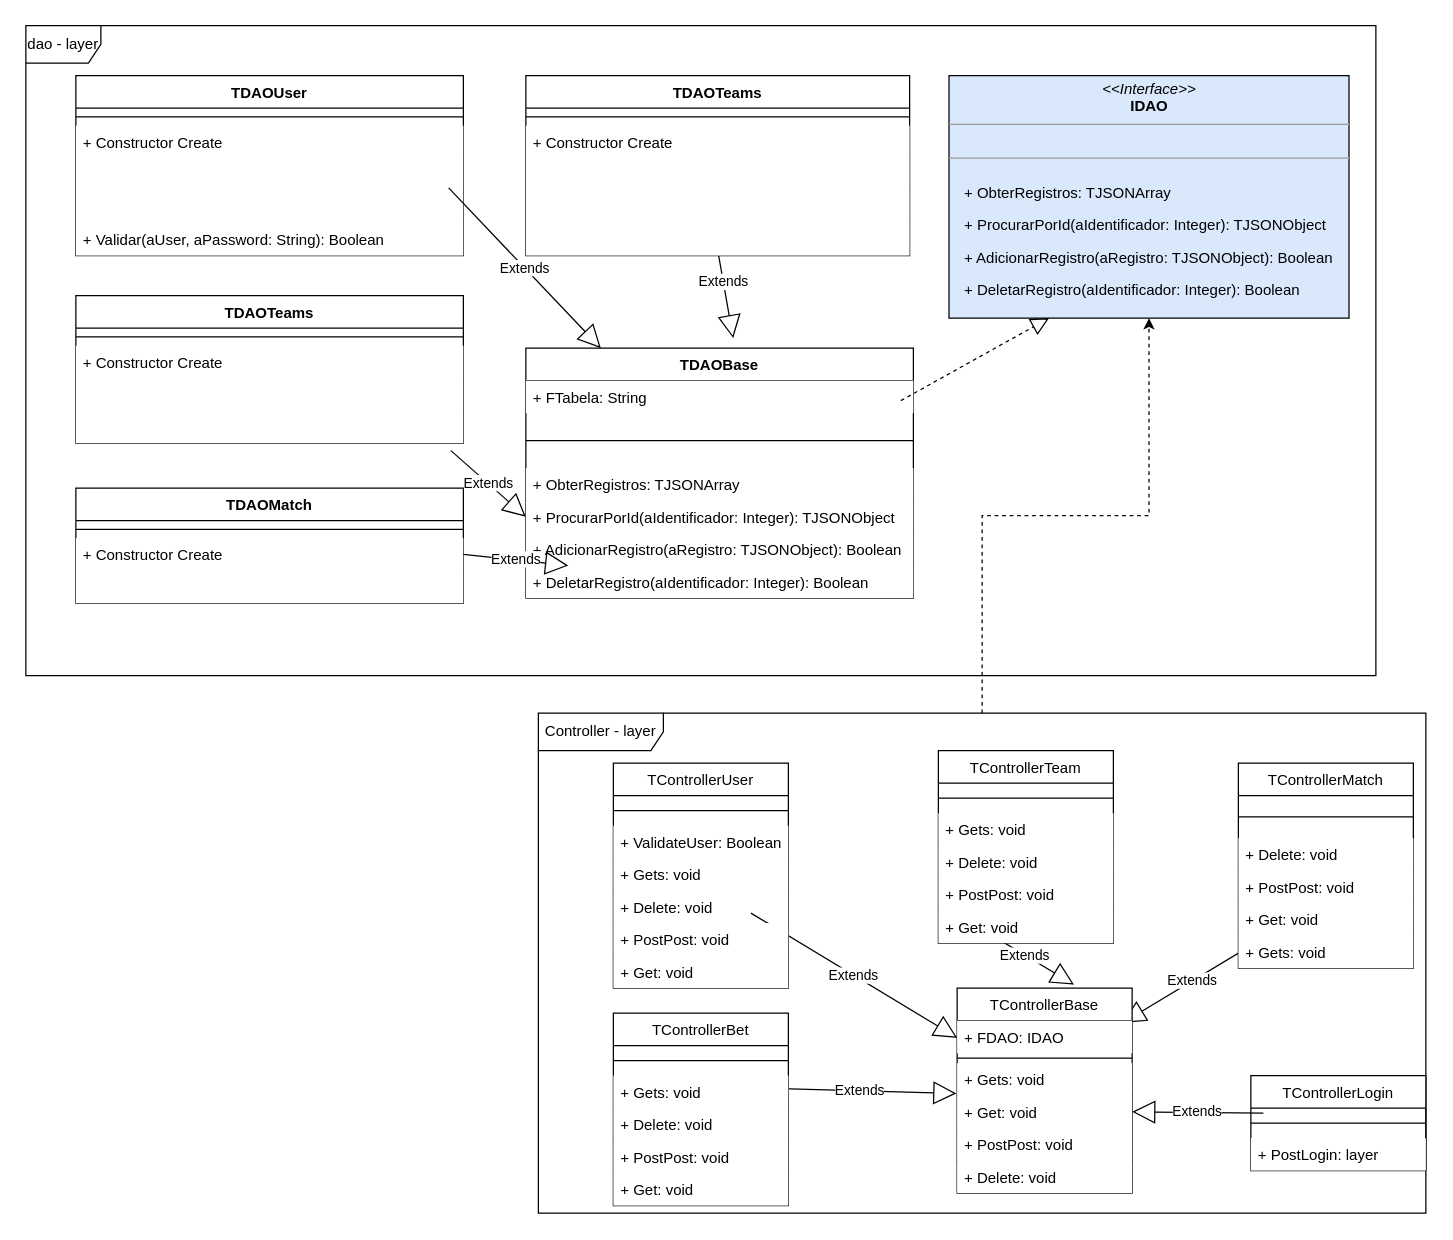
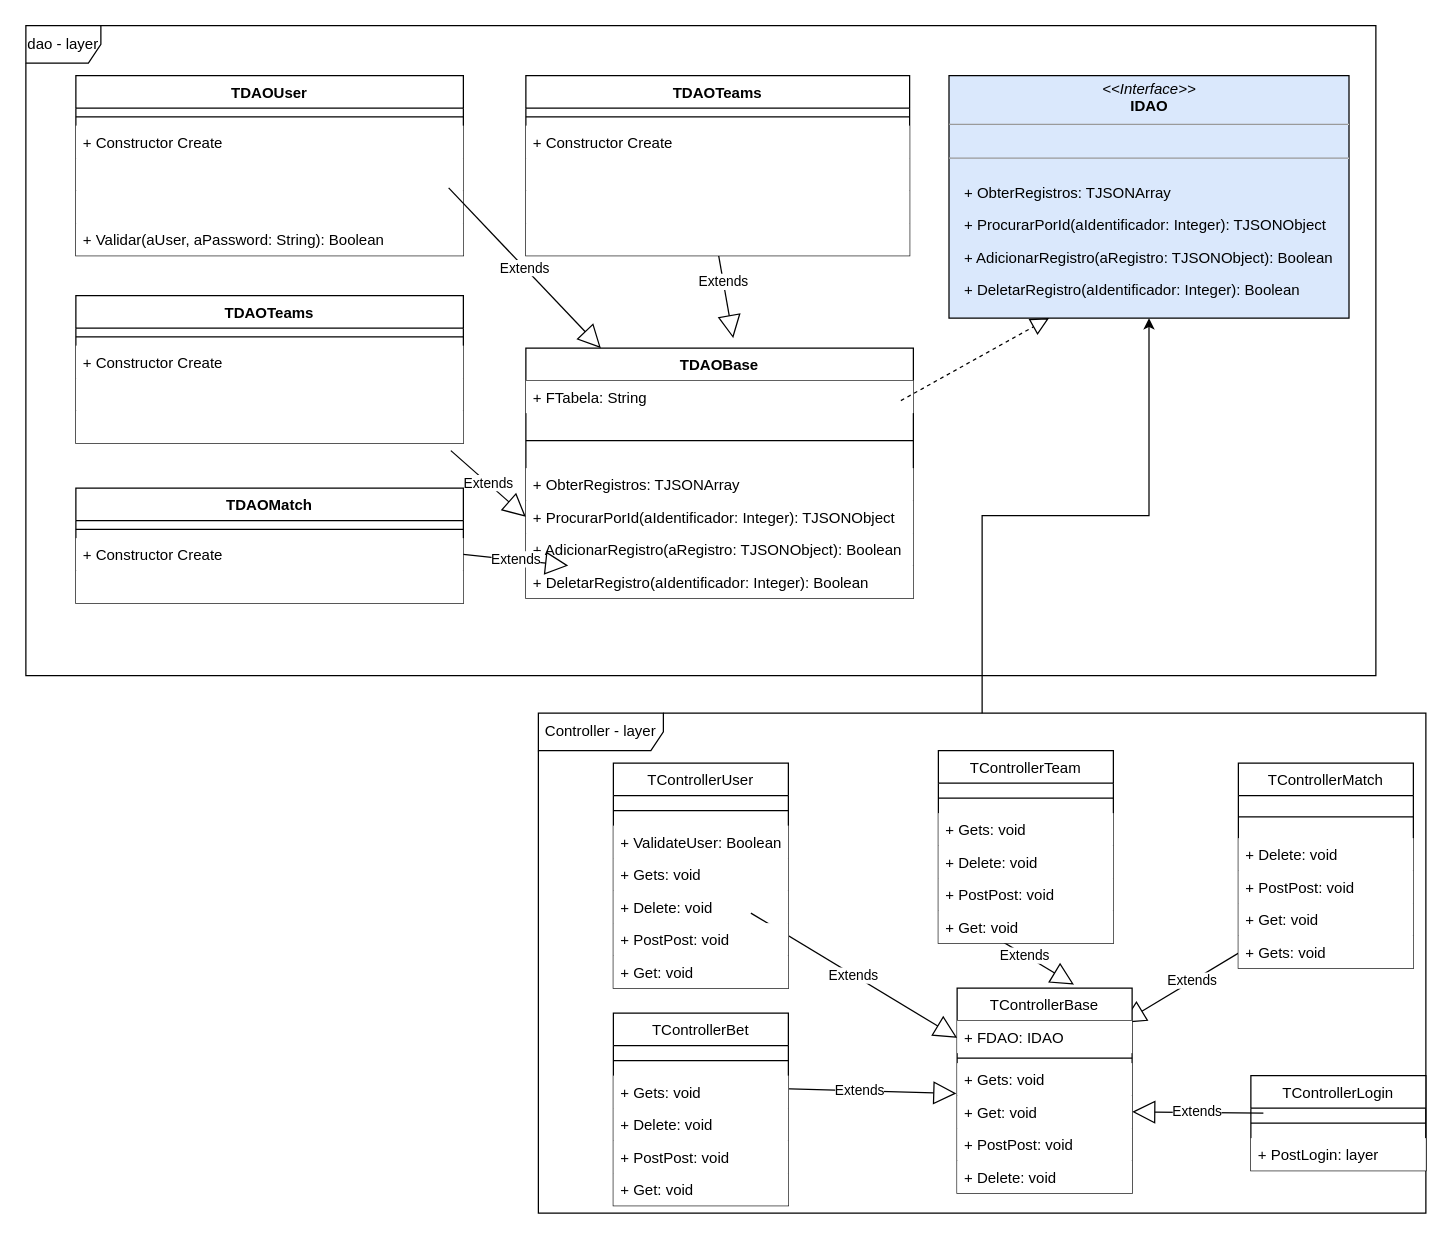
edge "Controller - layer" -> "<<Interface>> IDAO": style dashed -> solid
